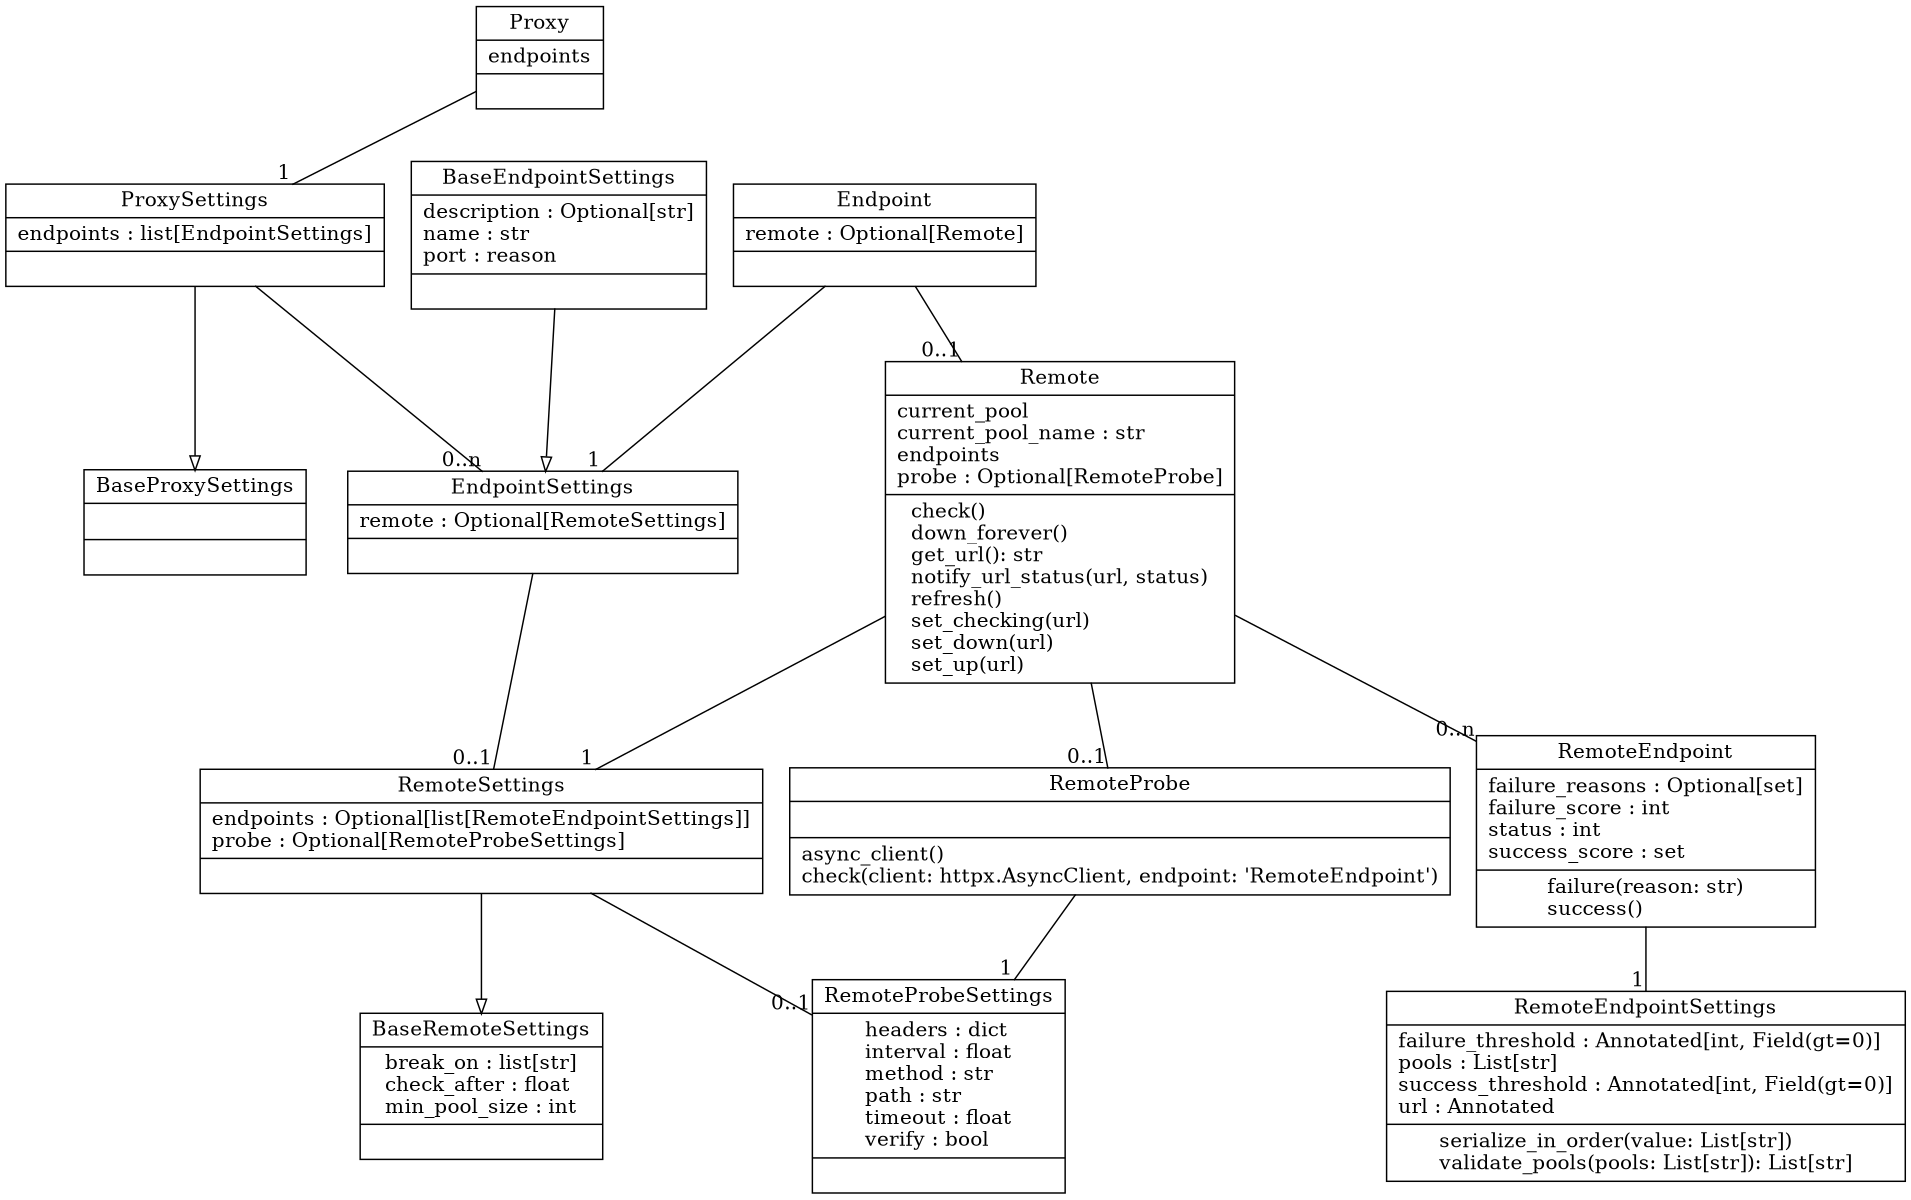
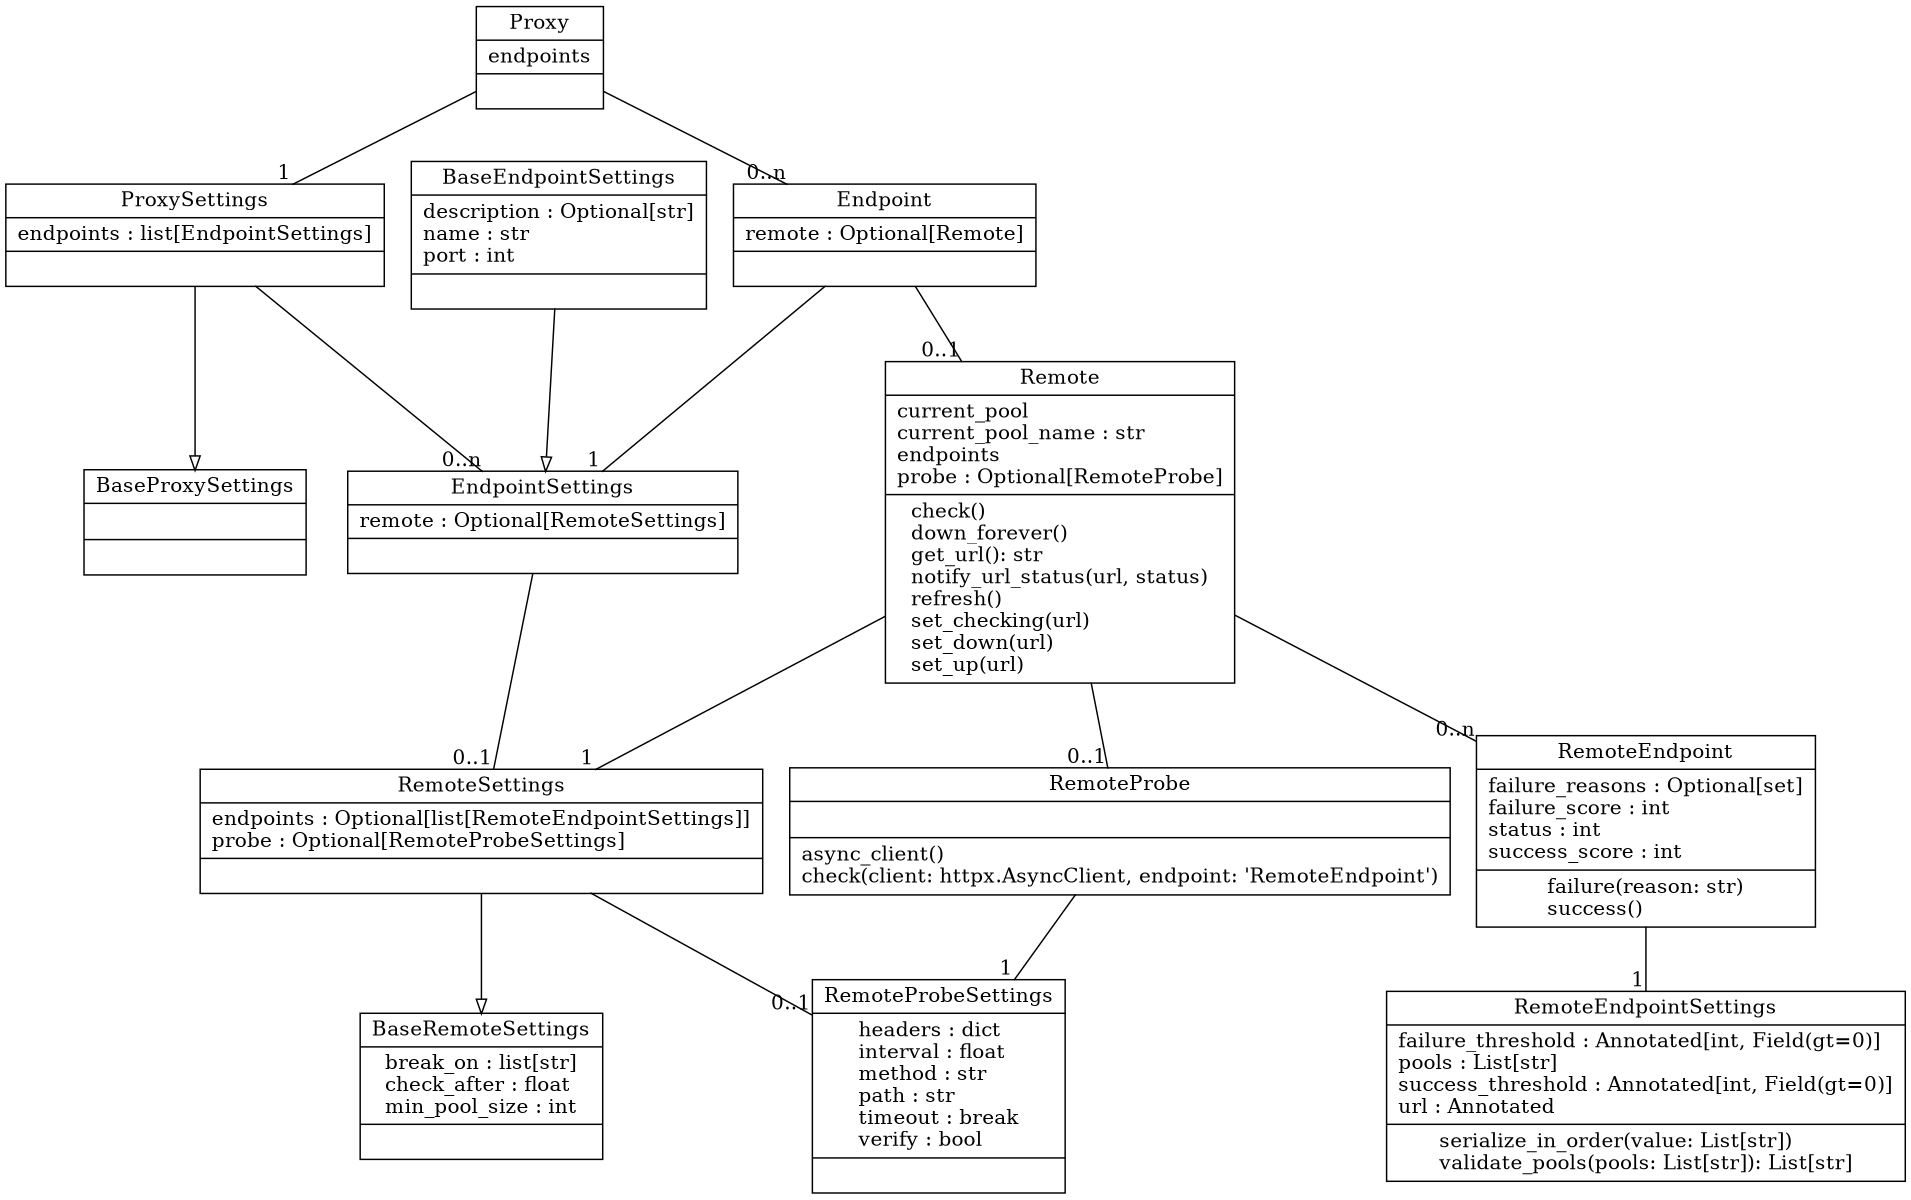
edge "Proxy" -- "Endpoint": added
node "BaseEndpointSettings": text "port : reason" -> "port : int"
node "RemoteEndpoint": text "success_score : set" -> "success_score : int"
node "RemoteProbeSettings": text "timeout : float" -> "timeout : break"
